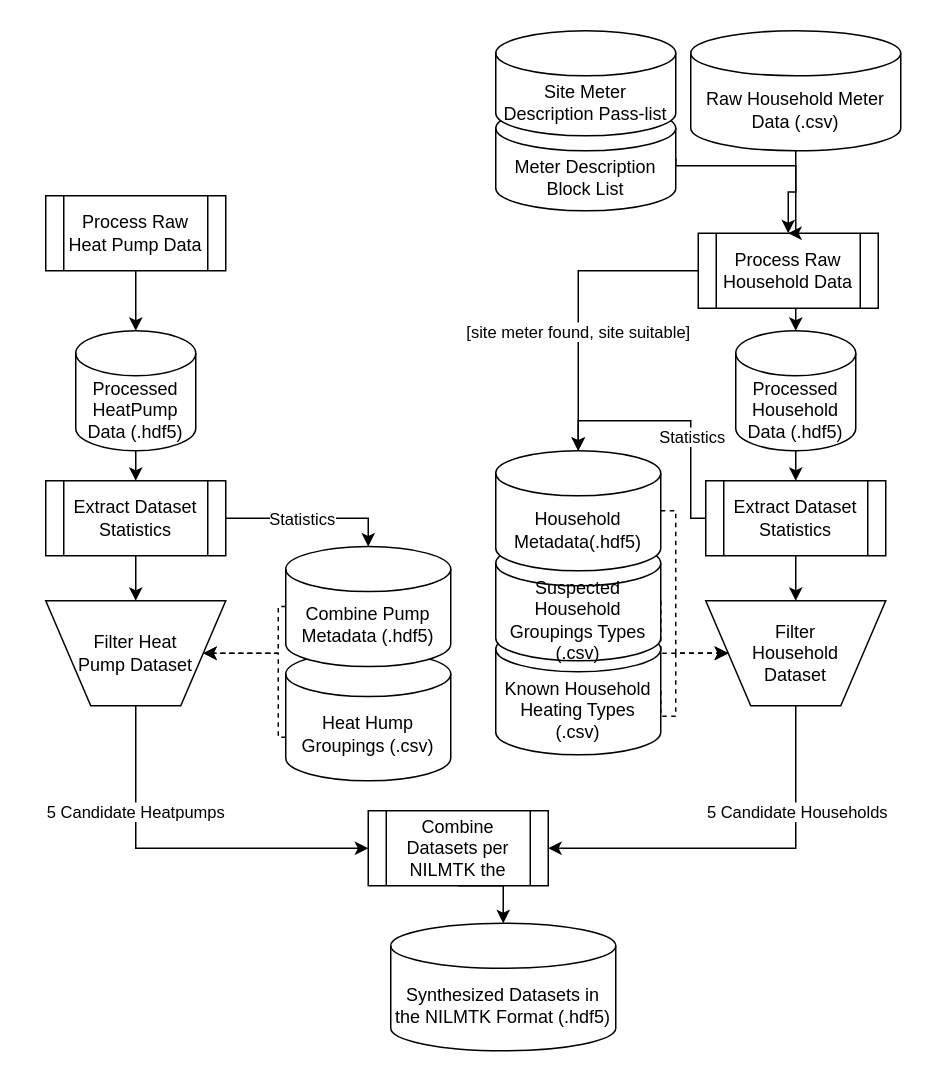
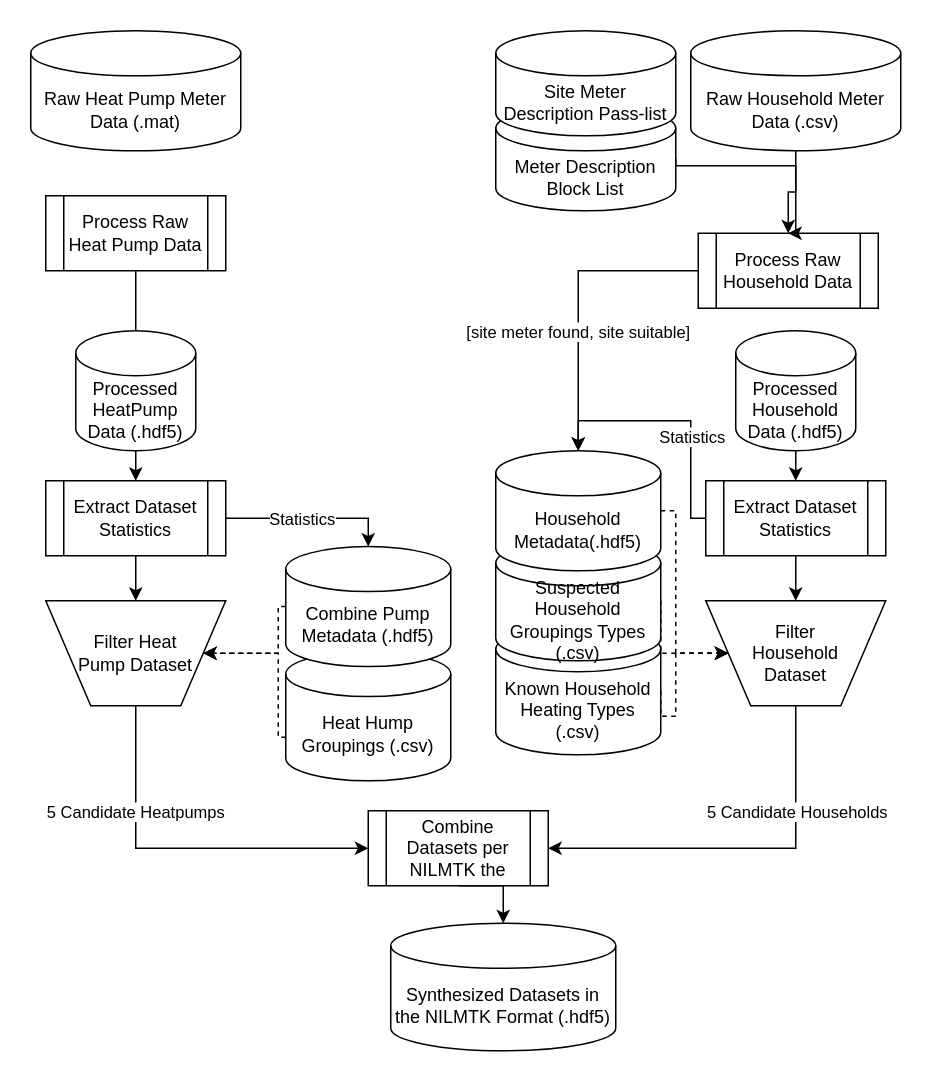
node "Raw Heat Pump Meter Data (.mat)": added
edge "Process Raw Household Data" -> "Processed Household Data (.hdf5)": removed
edge "Process Raw Heat Pump Data" -> "Processed HeatPump Data (.hdf5)": arrowhead classic -> none
